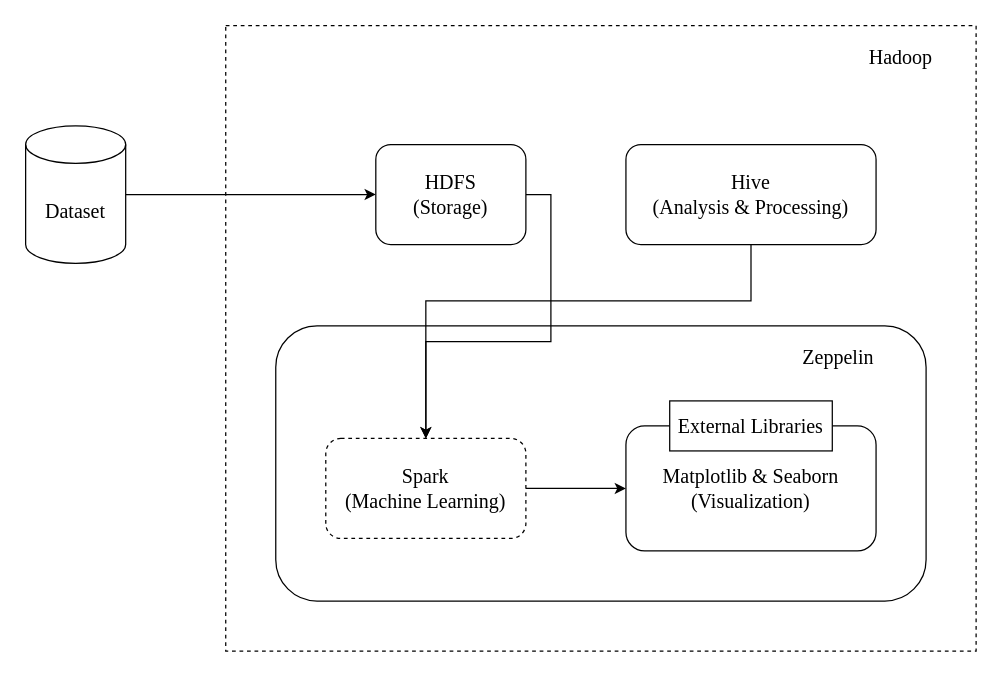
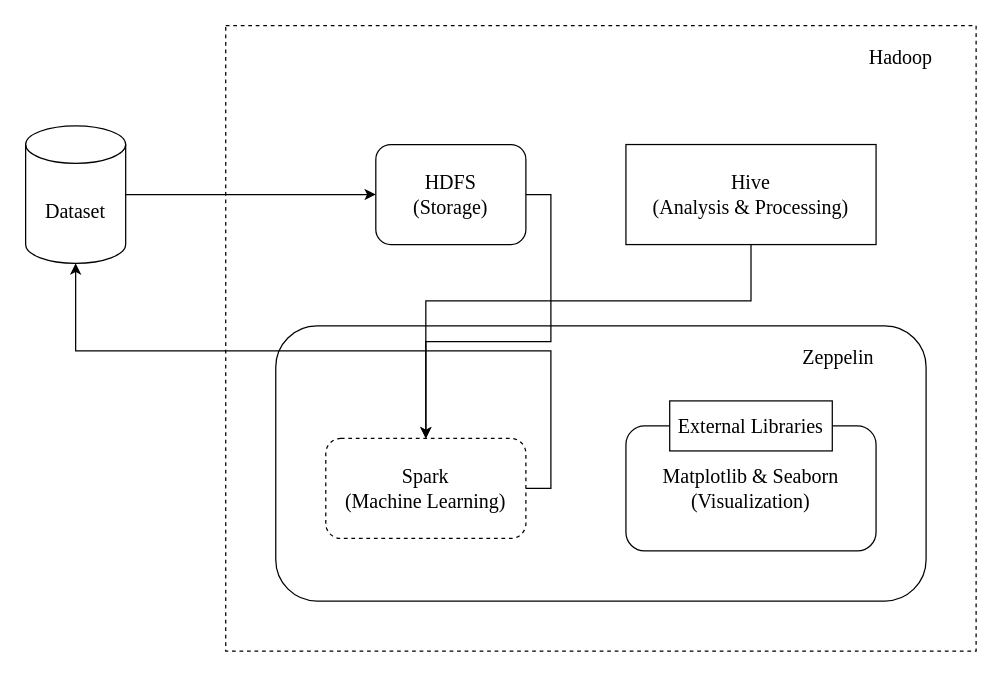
node "Hive (Analysis & Processing)": shape rounded rectangle -> rectangle
edge "Spark (Machine Learning)" -> "Matplotlib & Seaborn (Visualization)": now "Spark (Machine Learning)" -> "Dataset"
